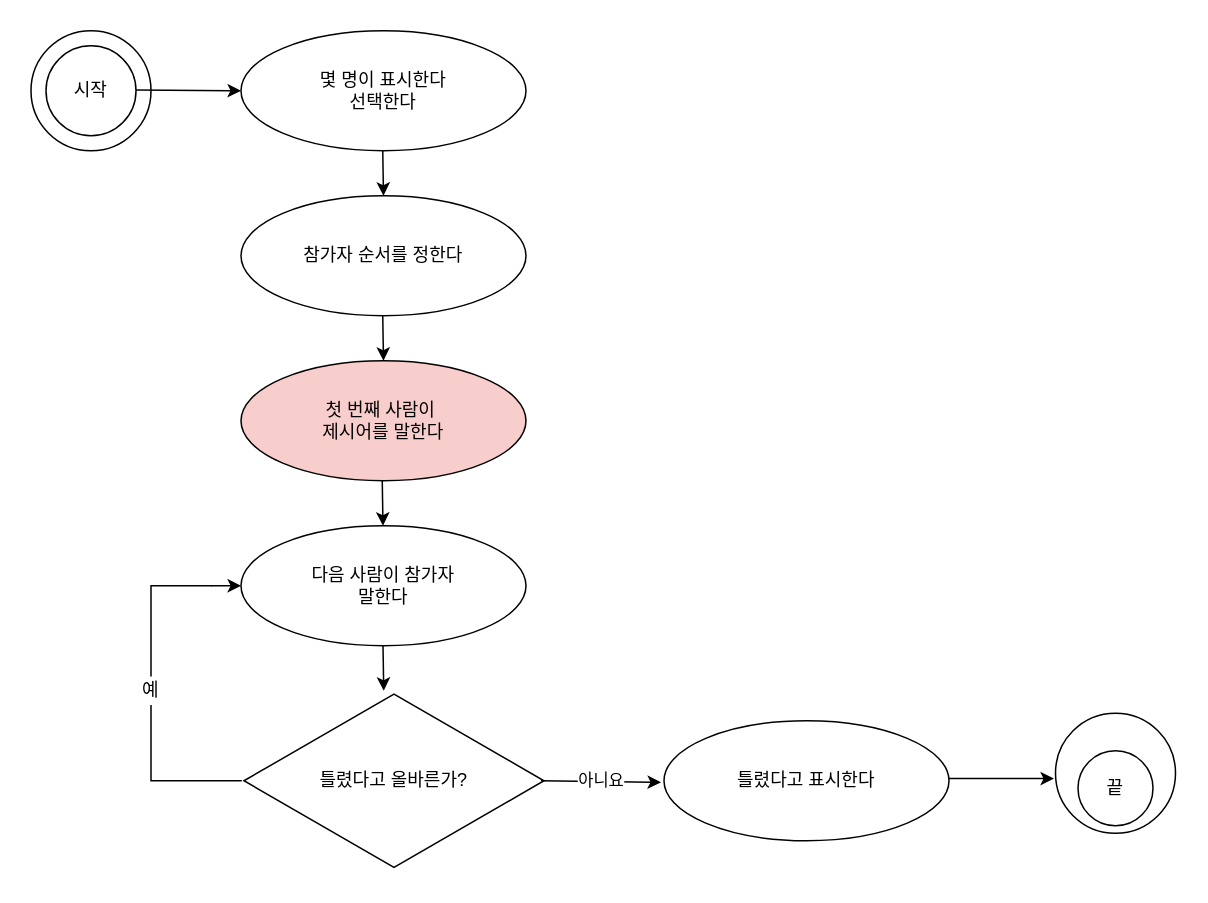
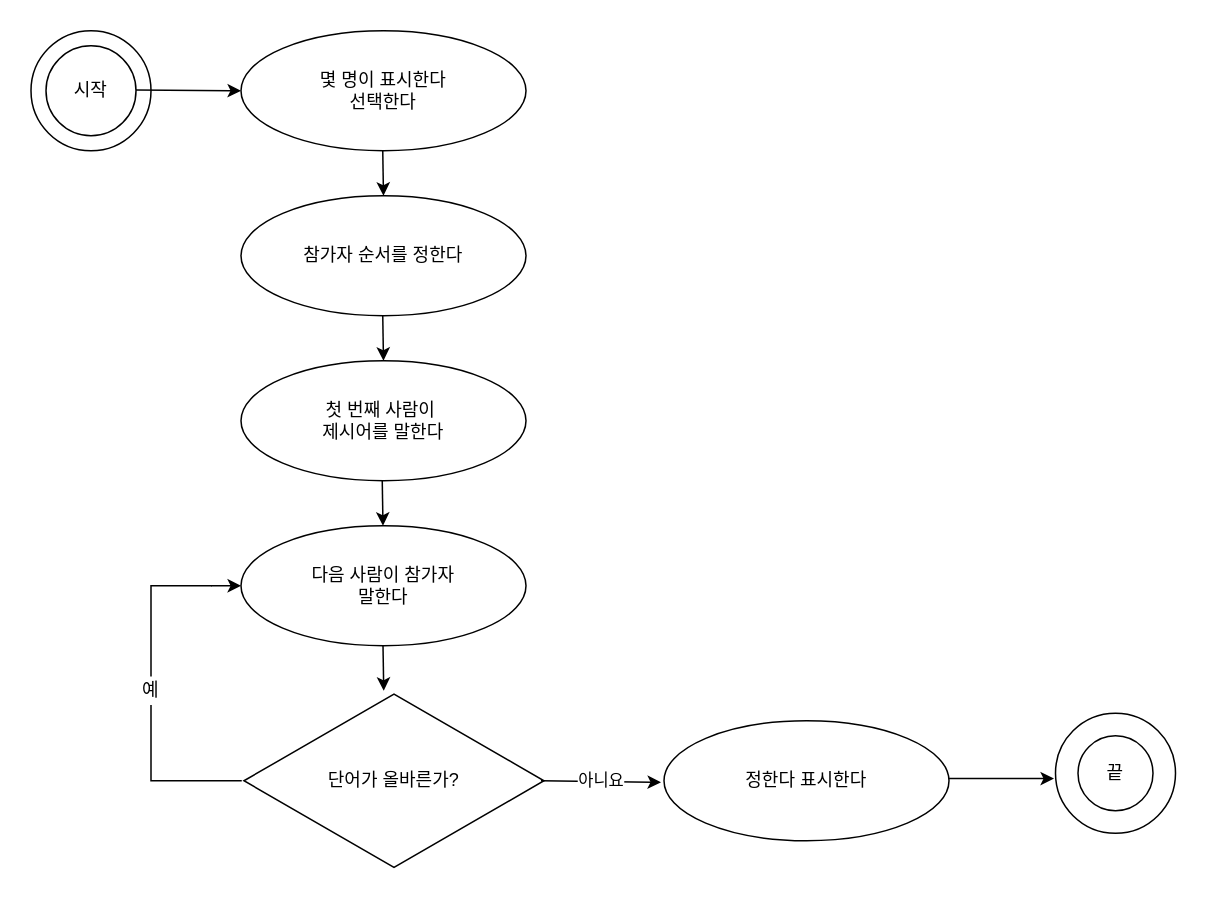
node "첫 번째 사람이 제시어를 말한다": fillcolor #f8cecc -> #ffffff
node "틀렸다고 올바른가?": label "틀렸다고 올바른가?" -> "단어가 올바른가?"
node "틀렸다고 표시한다": label "틀렸다고 표시한다" -> "정한다 표시한다"
node "끝": moved (1115, 788) -> (1115, 773)
